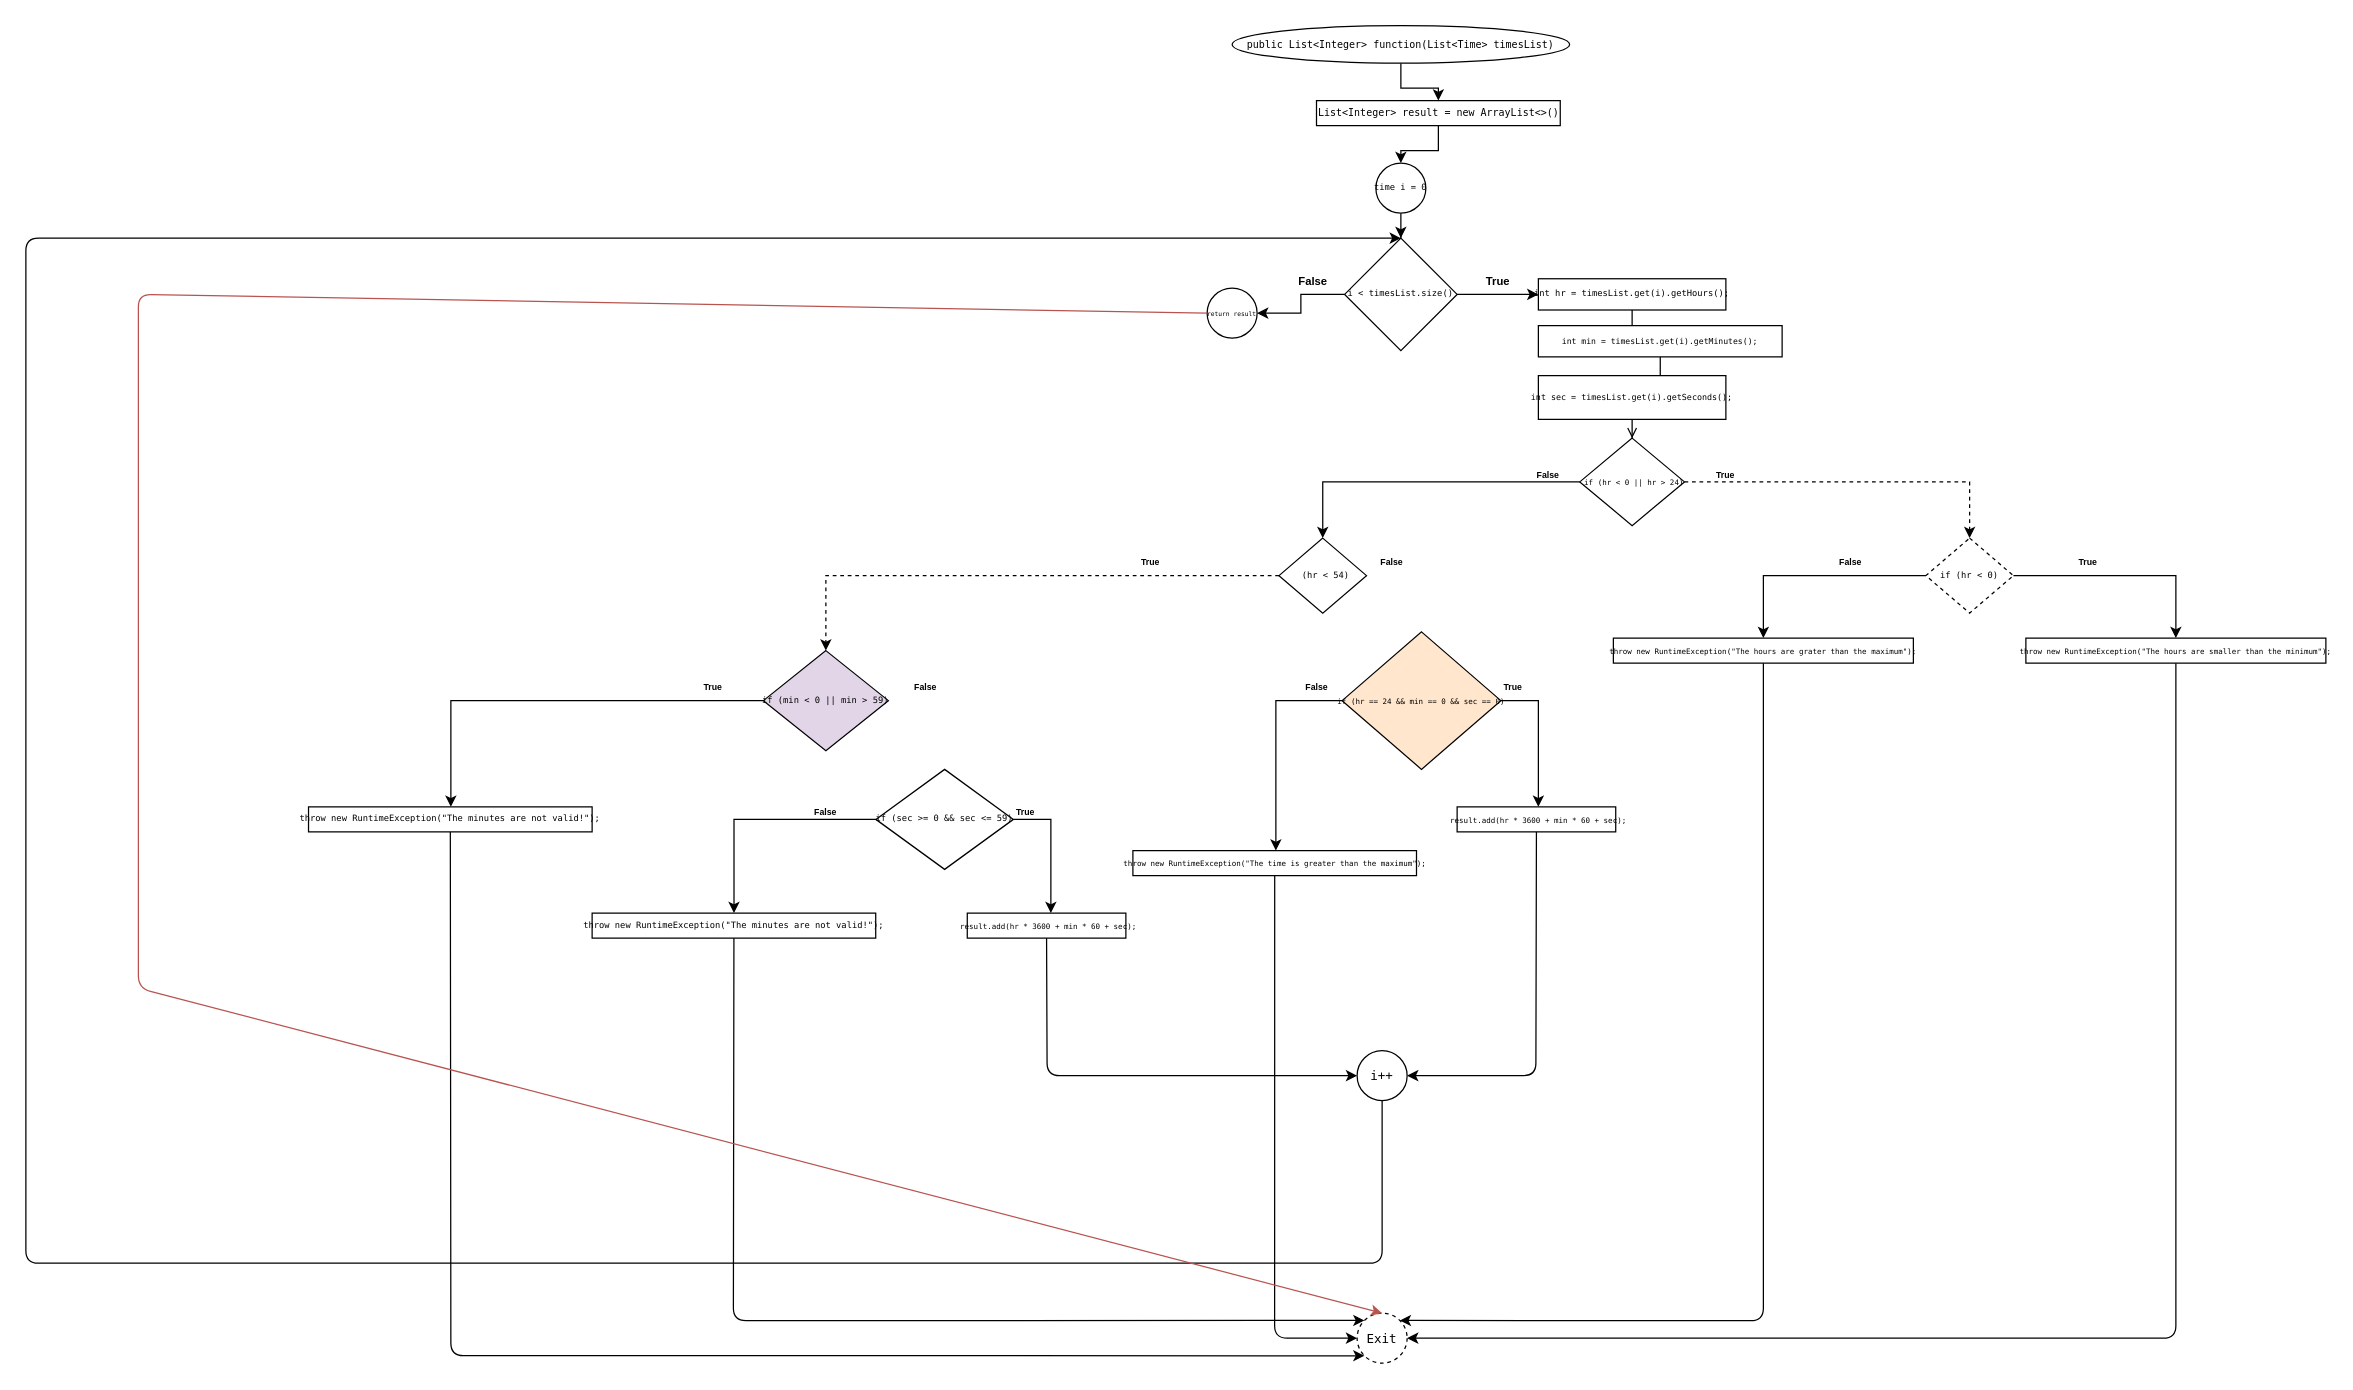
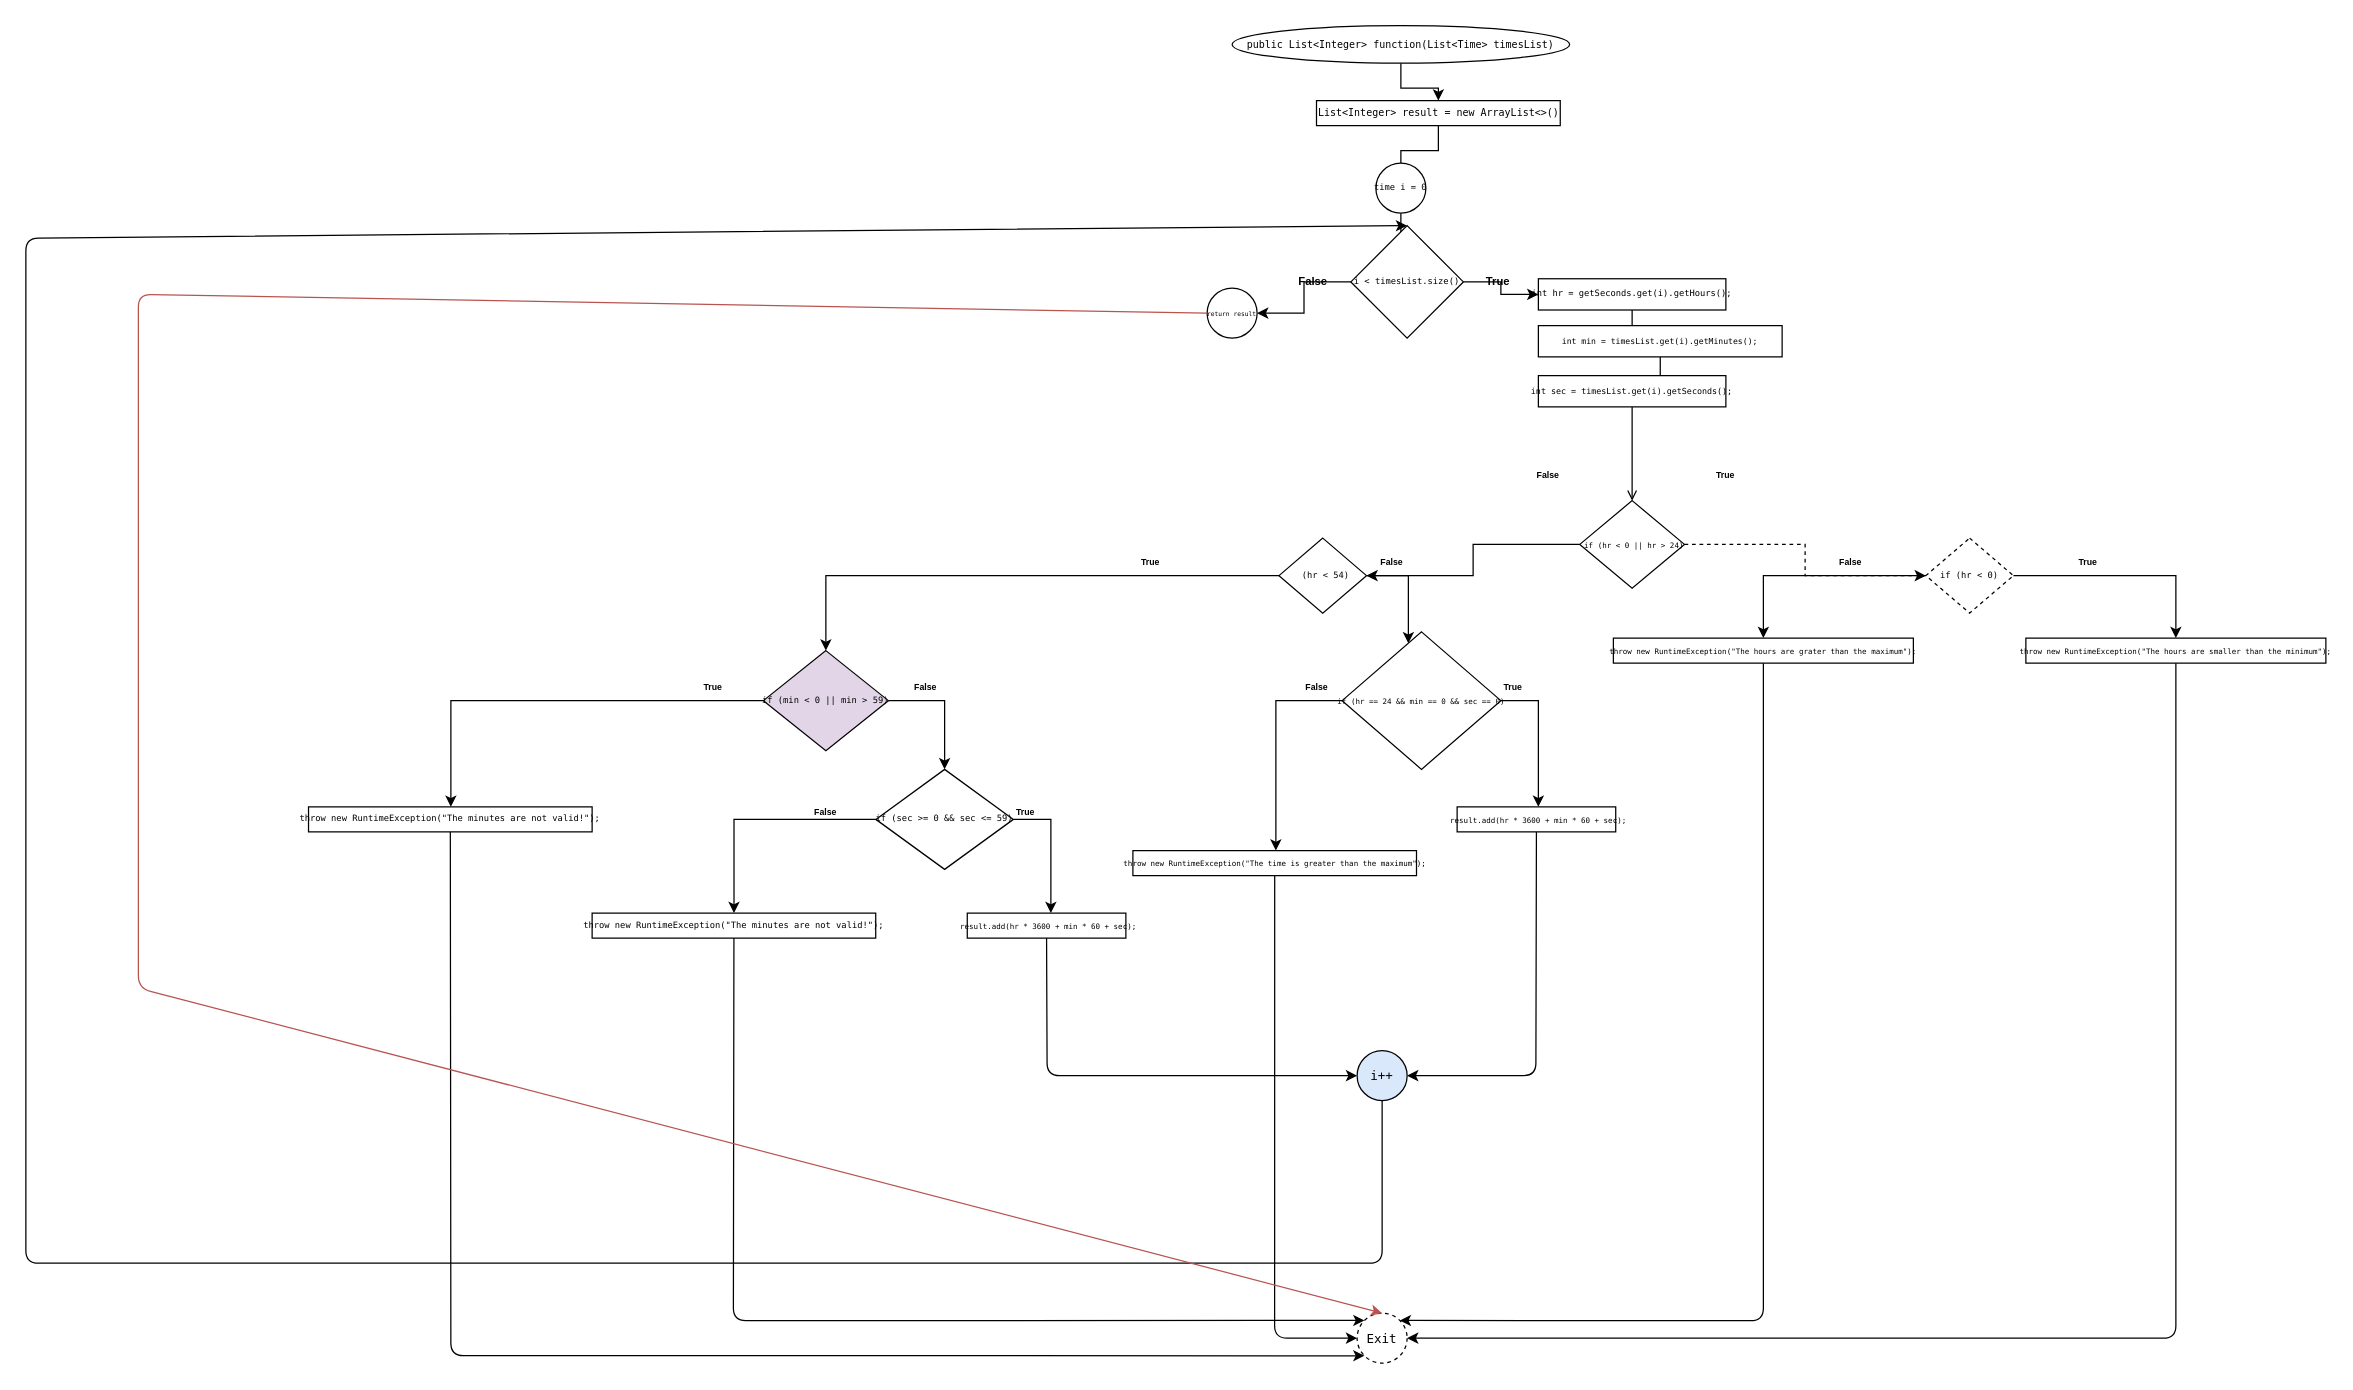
edge "List<Integer> result = new ArrayList<>()" -> "time i = 0": arrowhead classic -> none
node "i < timesList.size()": moved (1401, 294) -> (1407, 282)
node "int hr = timesList.get(i).getHours();": label "int hr = timesList.get(i).getHours();" -> "int hr = getSeconds.get(i).getHours();"
node "int sec = timesList.get(i).getSeconds();": size 188x44 -> 188x31
node "if (hr < 0 || hr > 24)": moved (1632, 482) -> (1632, 544)
edge "(hr < 54)" -> "if (min < 0 || min > 59)": style dashed -> solid
edge "(hr < 54)" -> "if (hr == 24 && min == 0 && sec == 0)": added
node "if (hr == 24 && min == 0 && sec == 0)": fillcolor #ffe6cc -> #ffffff
edge "if (min < 0 || min > 59)" -> "if (sec >= 0 && sec <= 59)": added
node "i++": fillcolor #ffffff -> #dae8fc
